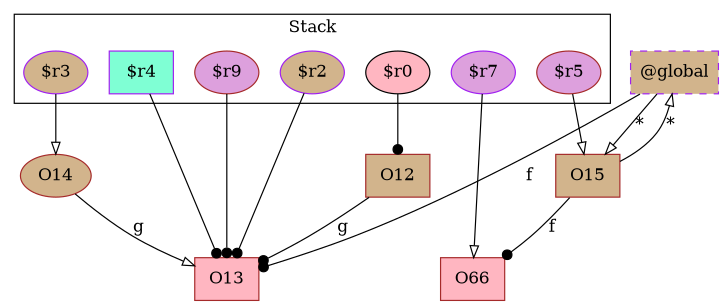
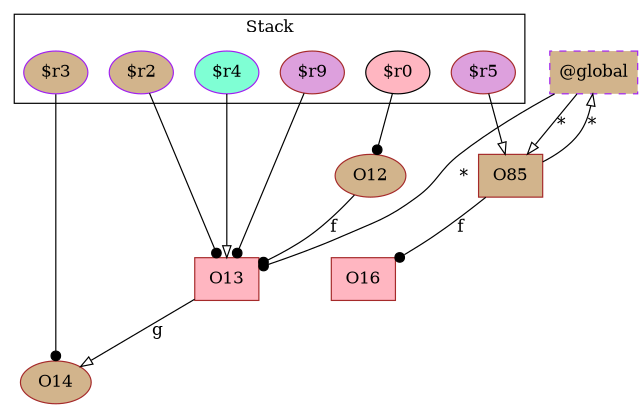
node "$r4": shape box -> ellipse
node "$r7": removed
edge "$r3" -> "O14": arrowhead onormal -> dot
edge "$r4" -> "O13": arrowhead dot -> onormal
node "O12": shape box -> ellipse
edge "@global" -> "O13": label "f" -> "*"
node "O15": label "O15" -> "O85"
edge "O12" -> "O13": label "g" -> "f"
edge "O14" -> "O13": reversed
node "O66": label "O66" -> "O16"
